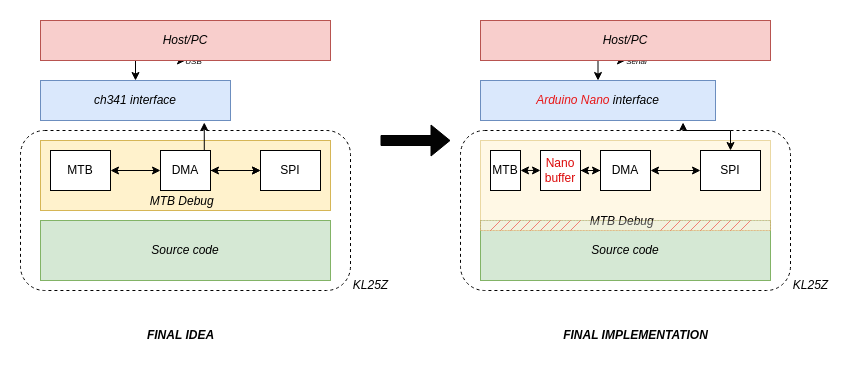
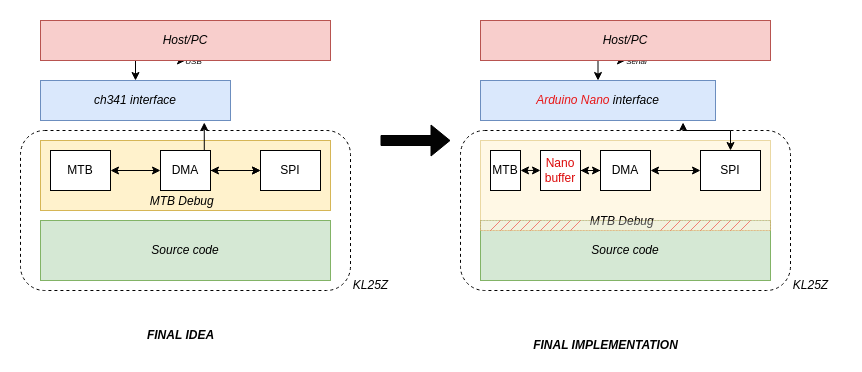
node "FINAL IMPLEMENTATION": moved (636, 336) -> (606, 346)
